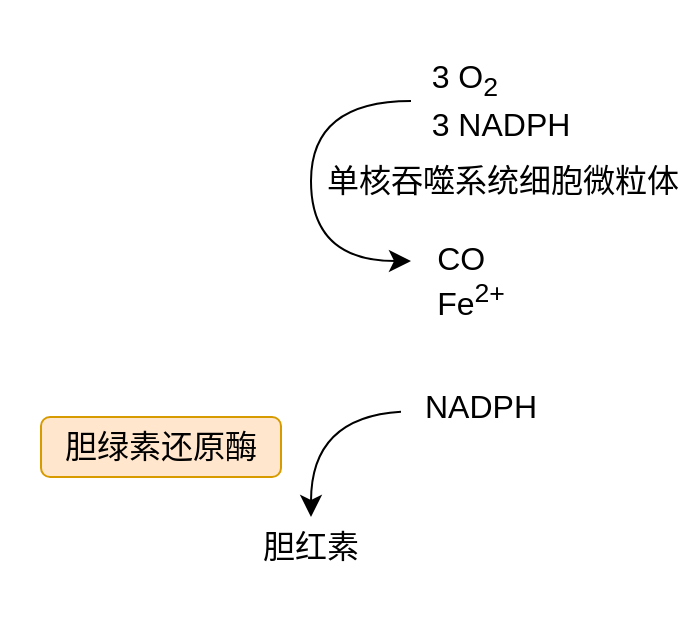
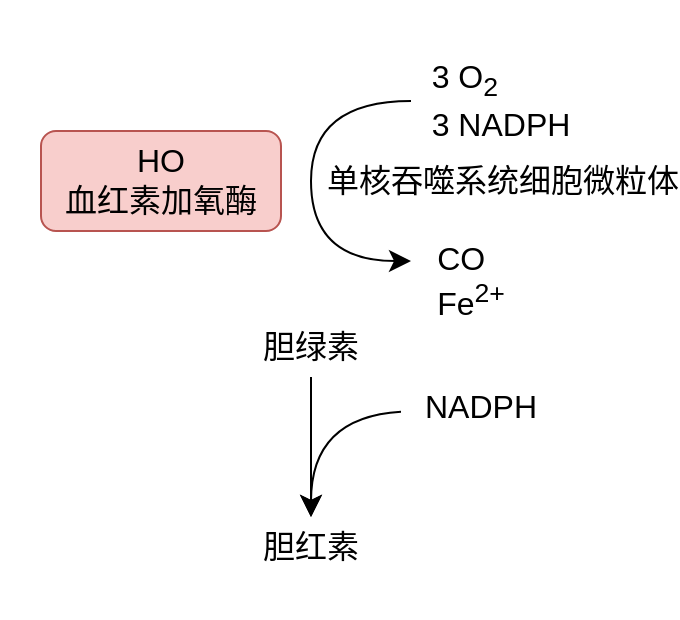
node "HO 血红素加氧酶": added
node "胆绿素": added
edge "胆绿素" -> "胆红素": added
node "胆绿素还原酶": removed
